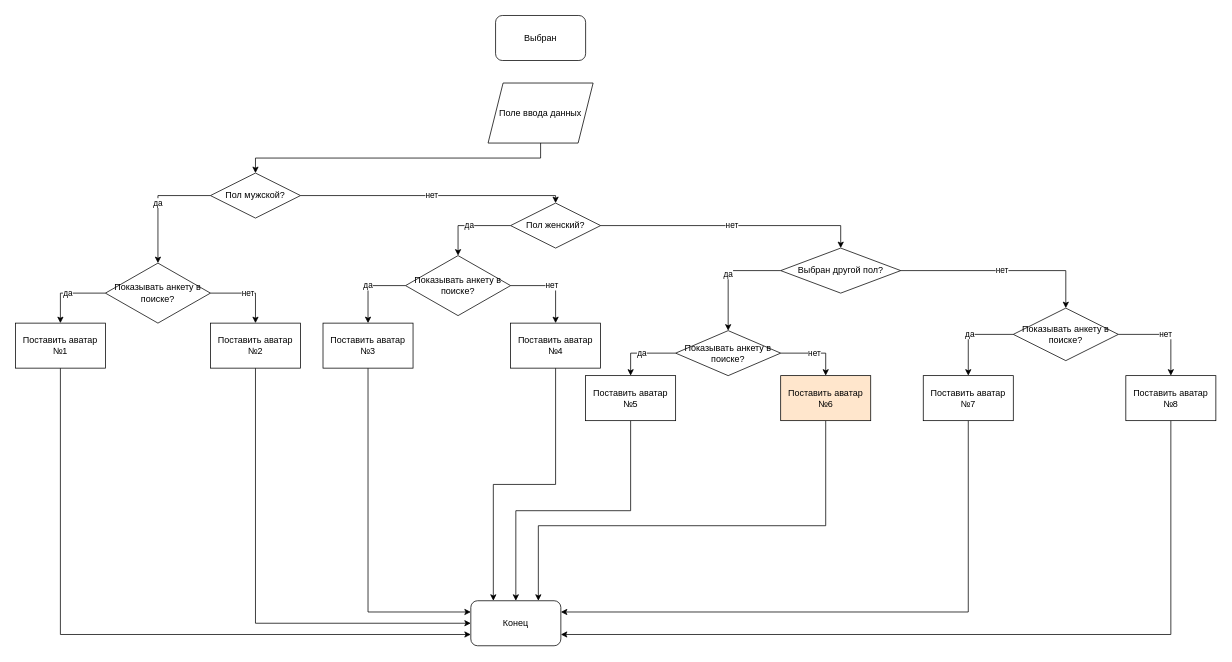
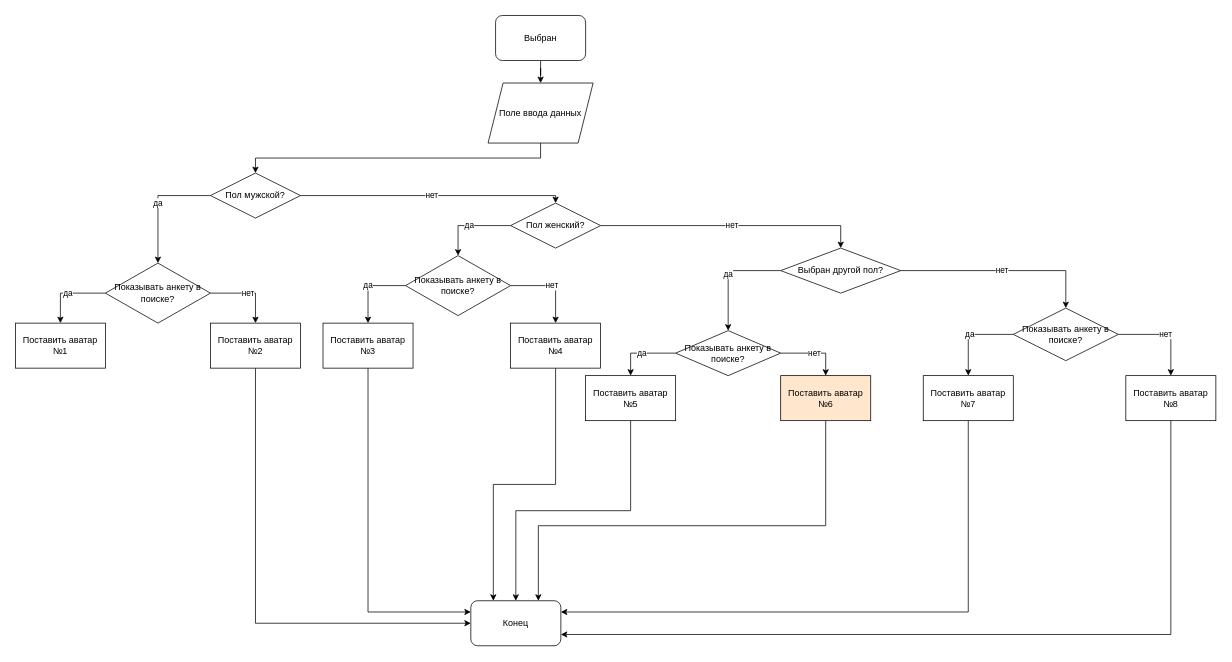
edge "Выбран" -> "Поле ввода данных": added
edge "Поставить аватар №1" -> "Конец": removed
